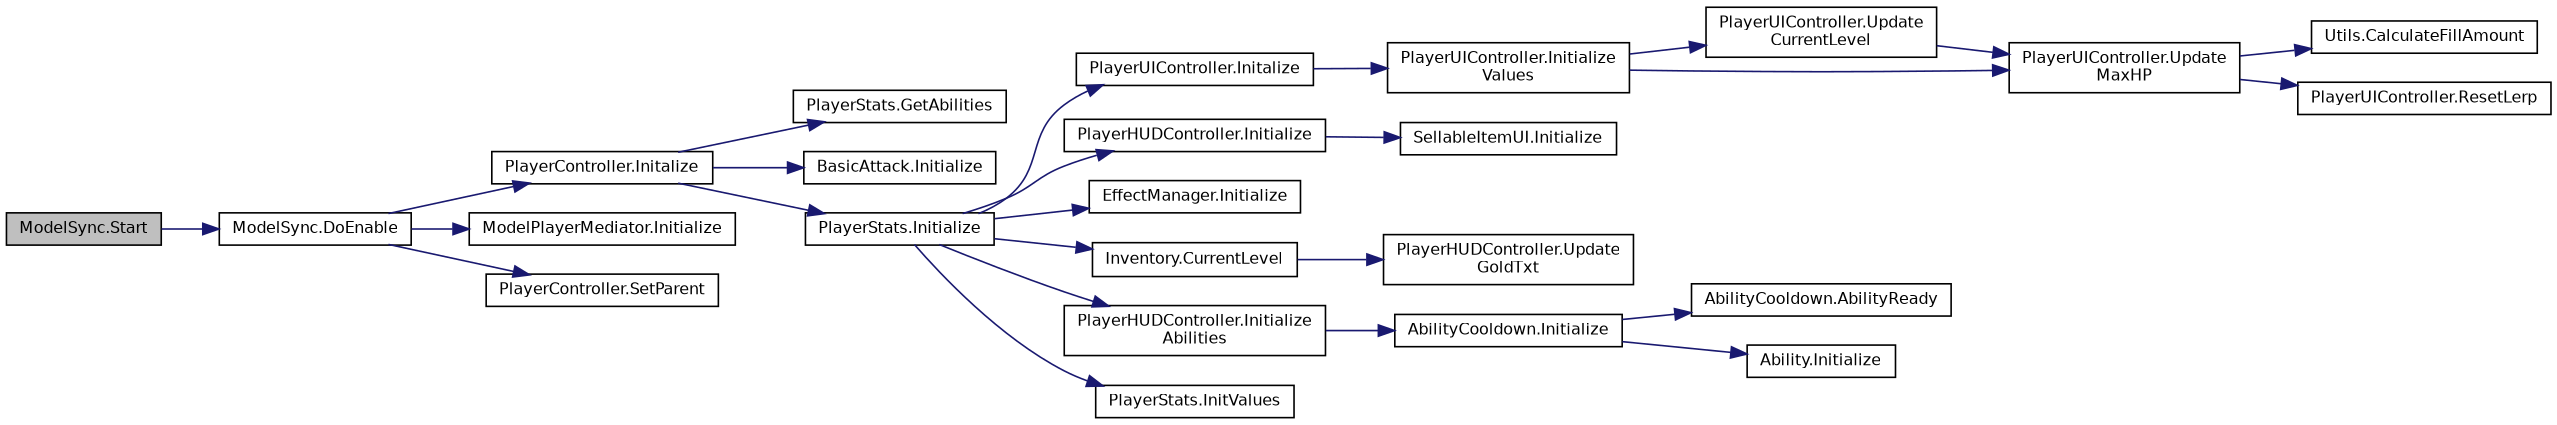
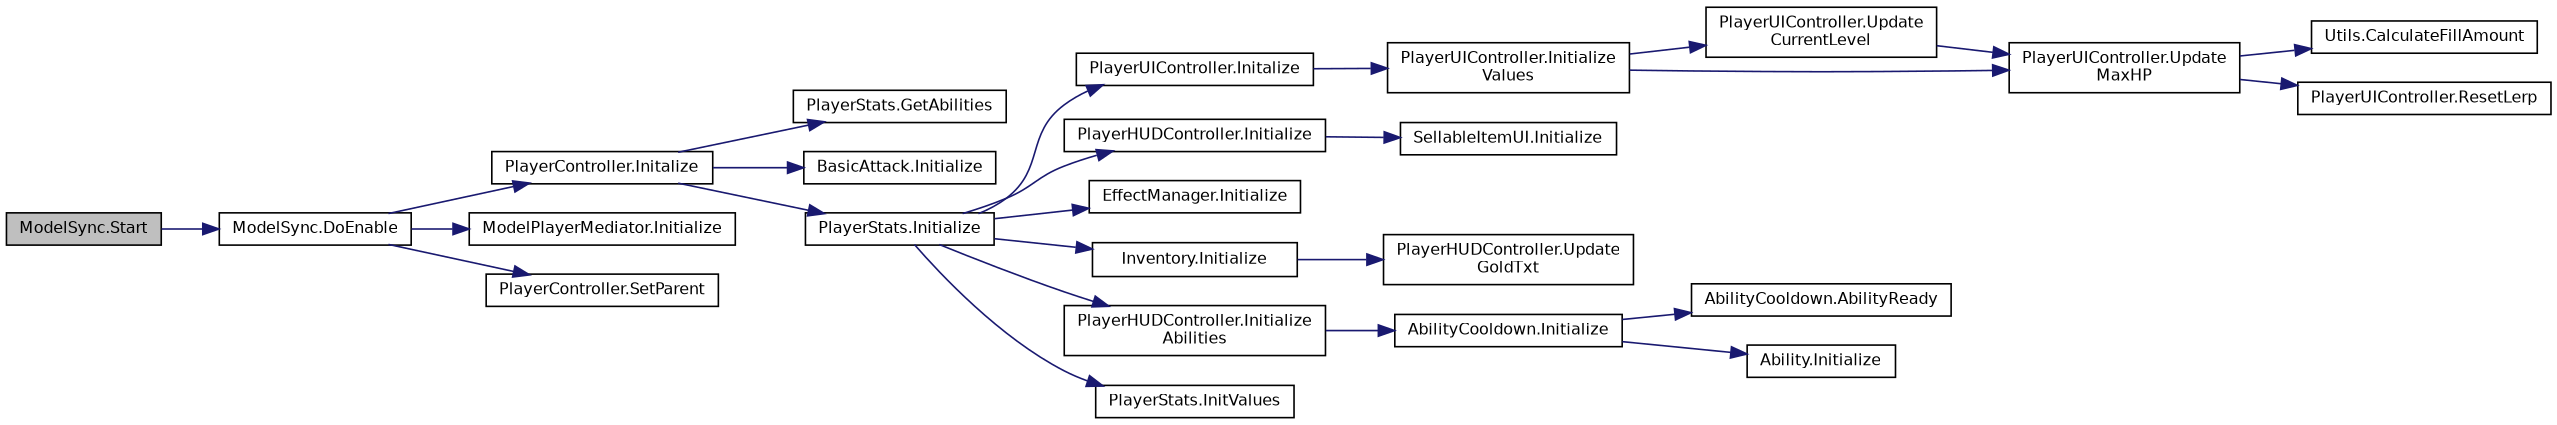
node "Inventory.CurrentLevel": label "Inventory.CurrentLevel" -> "Inventory.Initialize"
